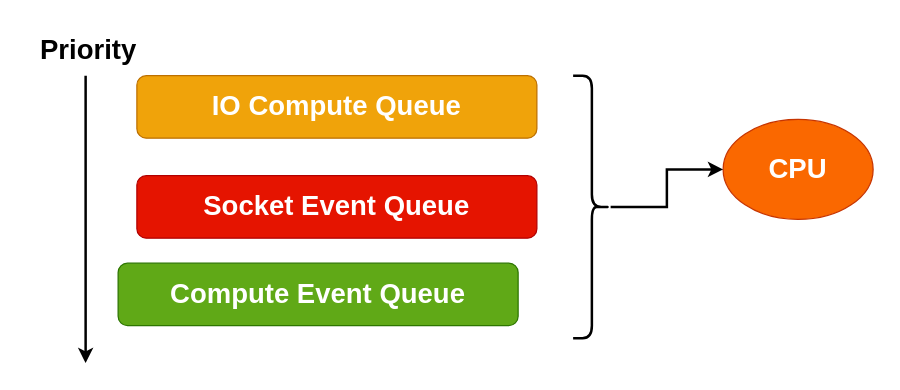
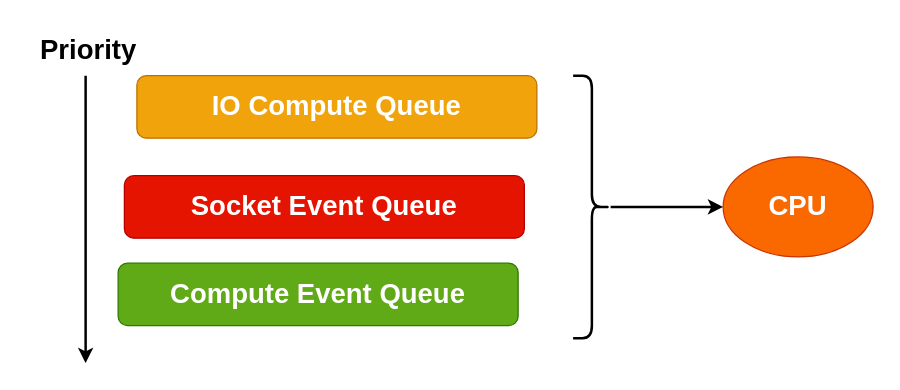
node "CPU": moved (798, 169) -> (798, 207)
node "Socket Event Queue": moved (337, 207) -> (324, 207)
